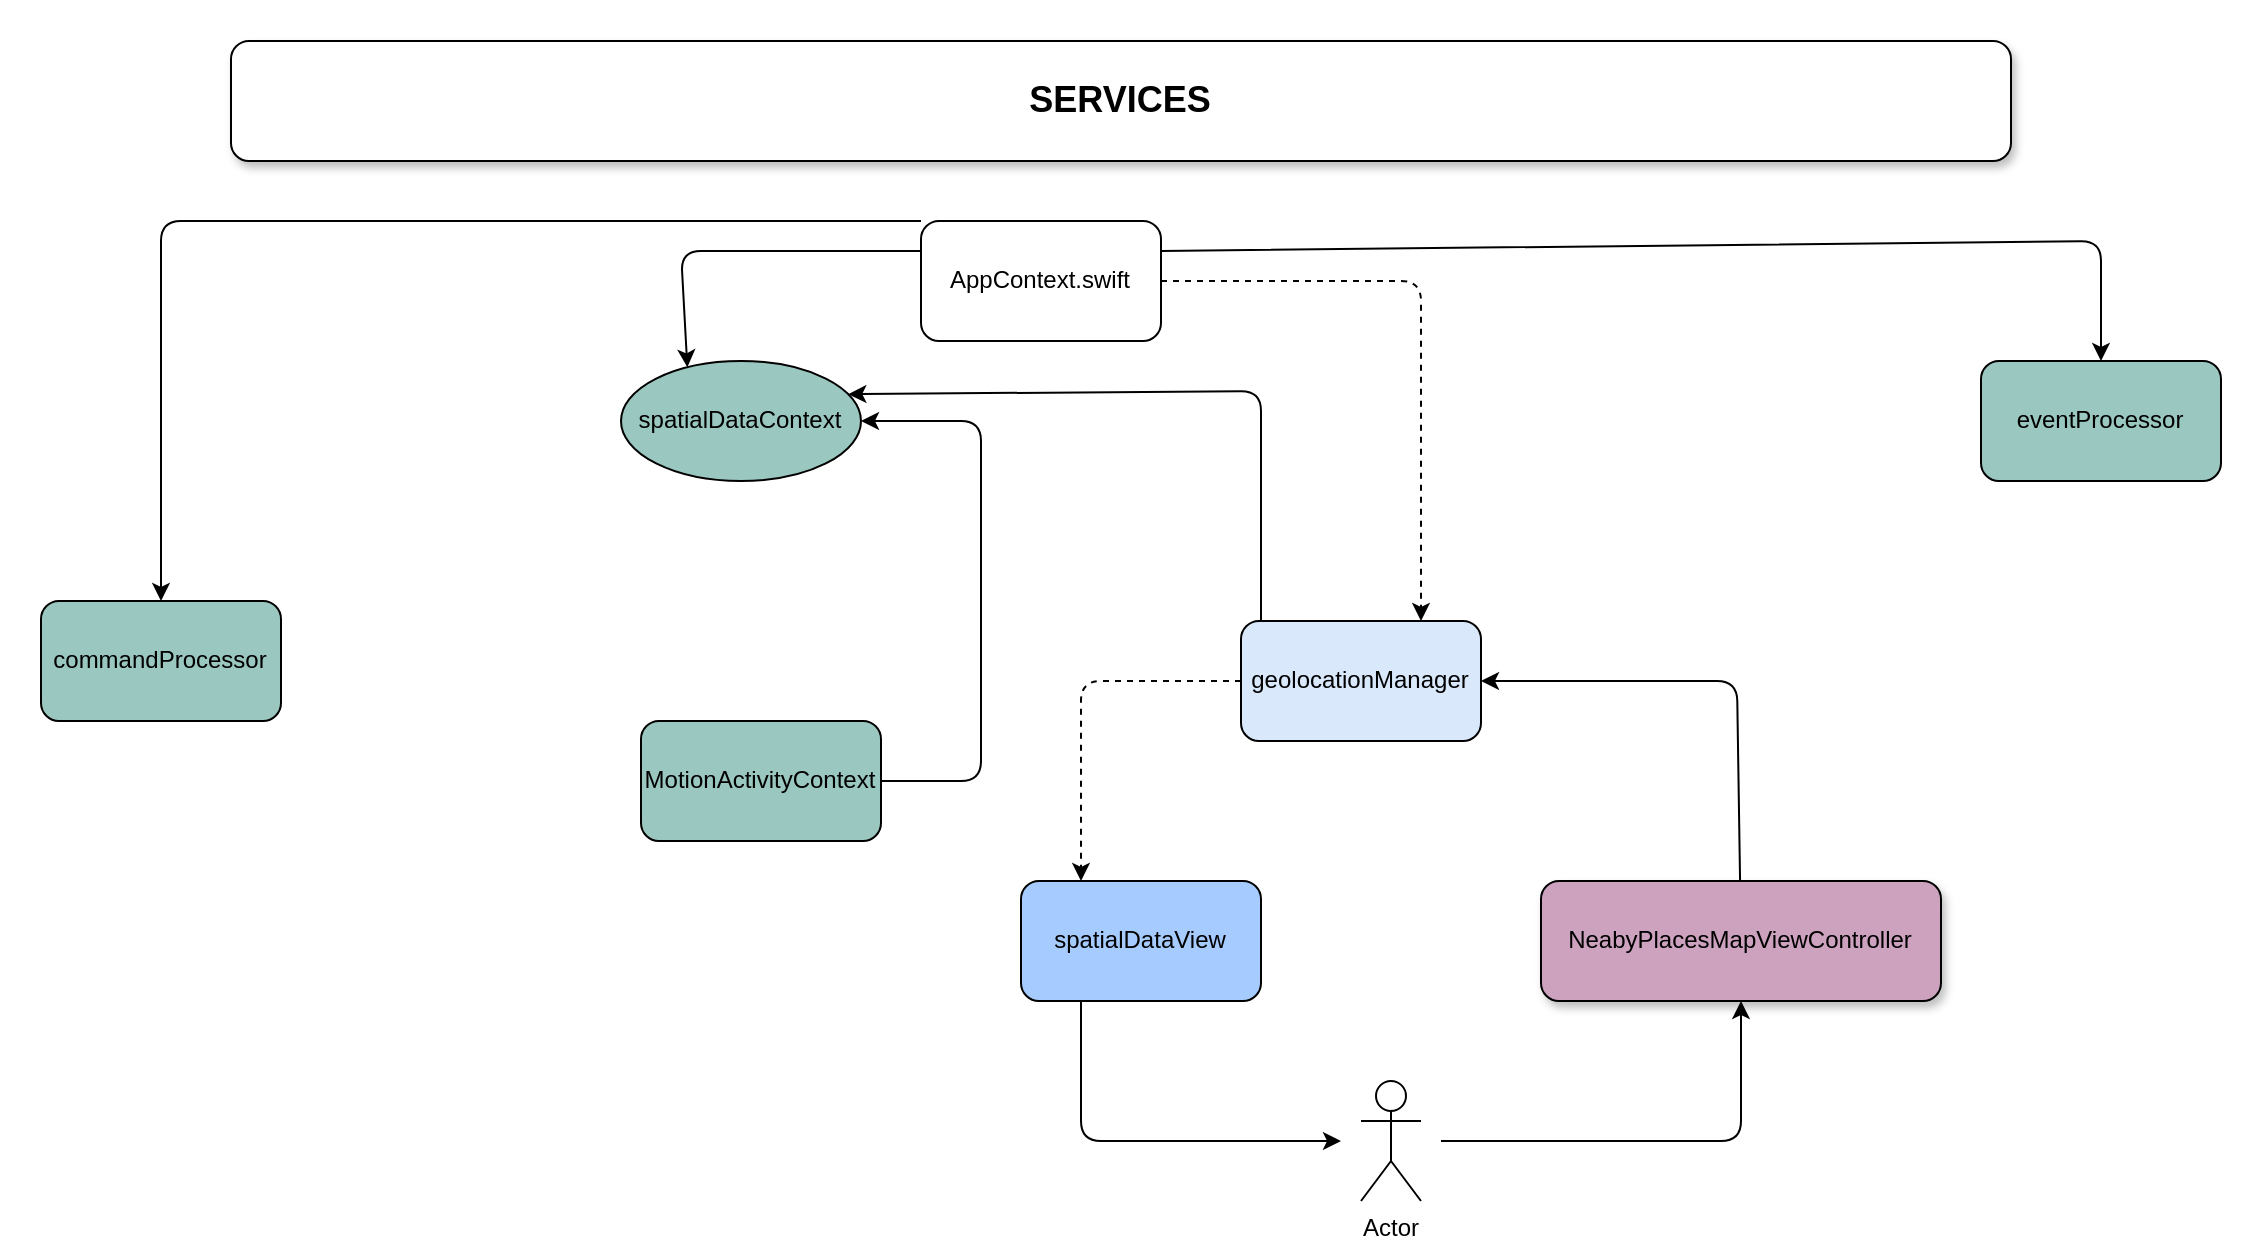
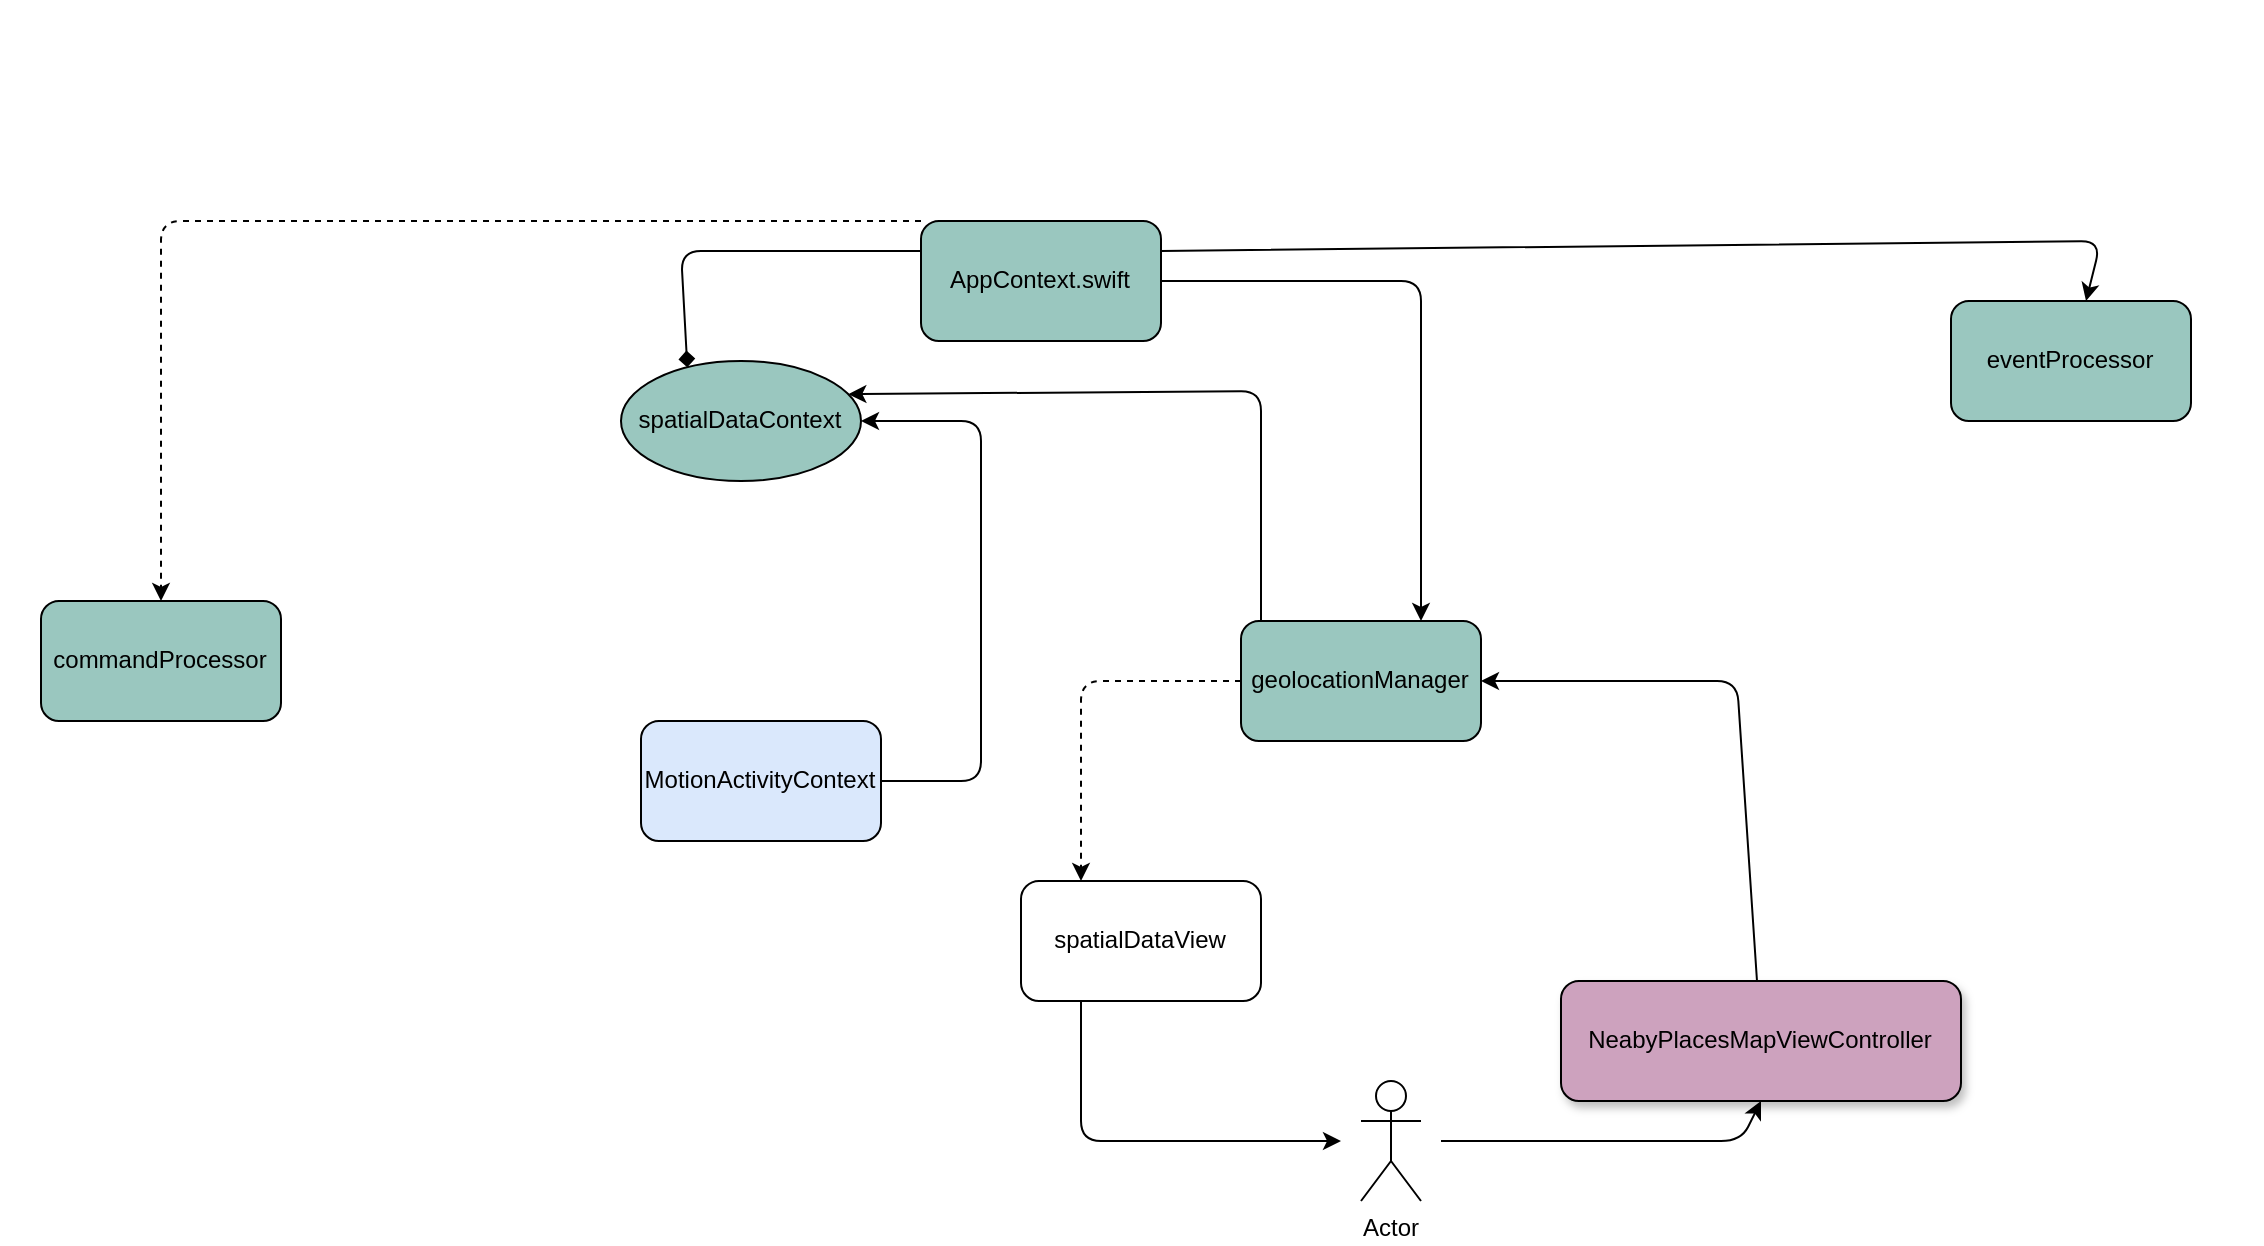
node "SERVICES": removed
edge "AppContext.swift" -> "commandProcessor": style solid -> dashed
node "AppContext.swift": fillcolor #ffffff -> #9ac7bf
edge "AppContext.swift" -> "geolocationManager": style dashed -> solid
edge "AppContext.swift" -> "spatialDataContext": arrowhead classic -> diamond
node "eventProcessor": moved (2101, 421) -> (2071, 361)
node "geolocationManager": fillcolor #dae8fc -> #9ac7bf
node "MotionActivityContext": fillcolor #9ac7bf -> #dae8fc
node "spatialDataView": fillcolor #a6ccff -> #ffffff
node "NeabyPlacesMapViewController": moved (1741, 941) -> (1761, 1041)
